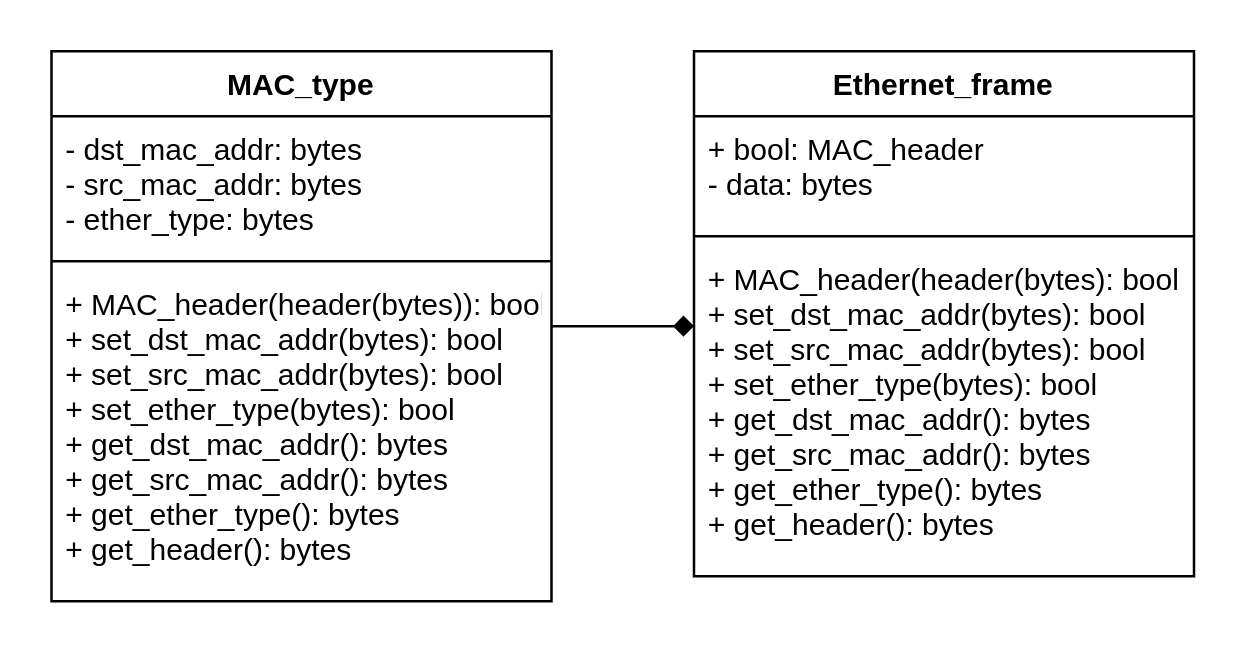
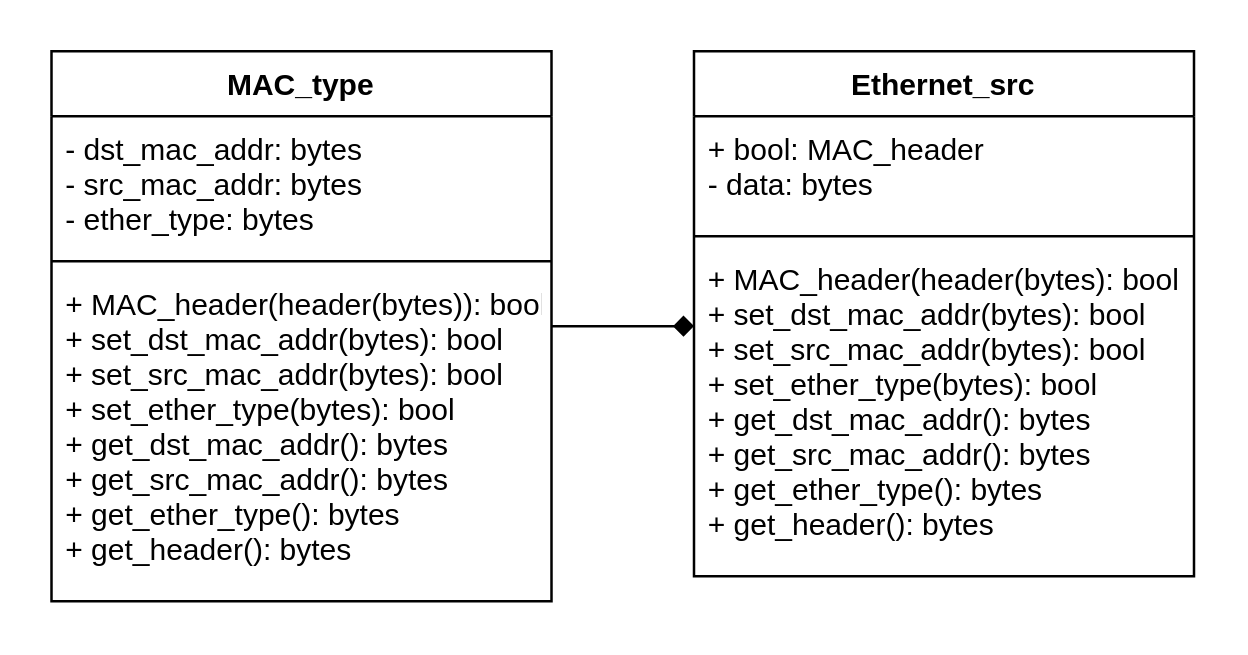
node "Ethernet_frame": label "Ethernet_frame" -> "Ethernet_src"
